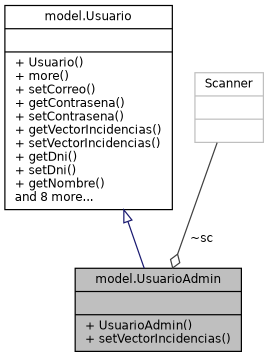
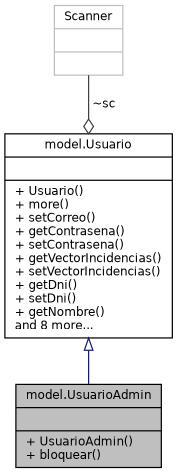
edge "Scanner" -> "model.UsuarioAdmin": now "Scanner" -> "model.Usuario"
node "model.UsuarioAdmin": text "+ setVectorIncidencias()" -> "+ bloquear()"
